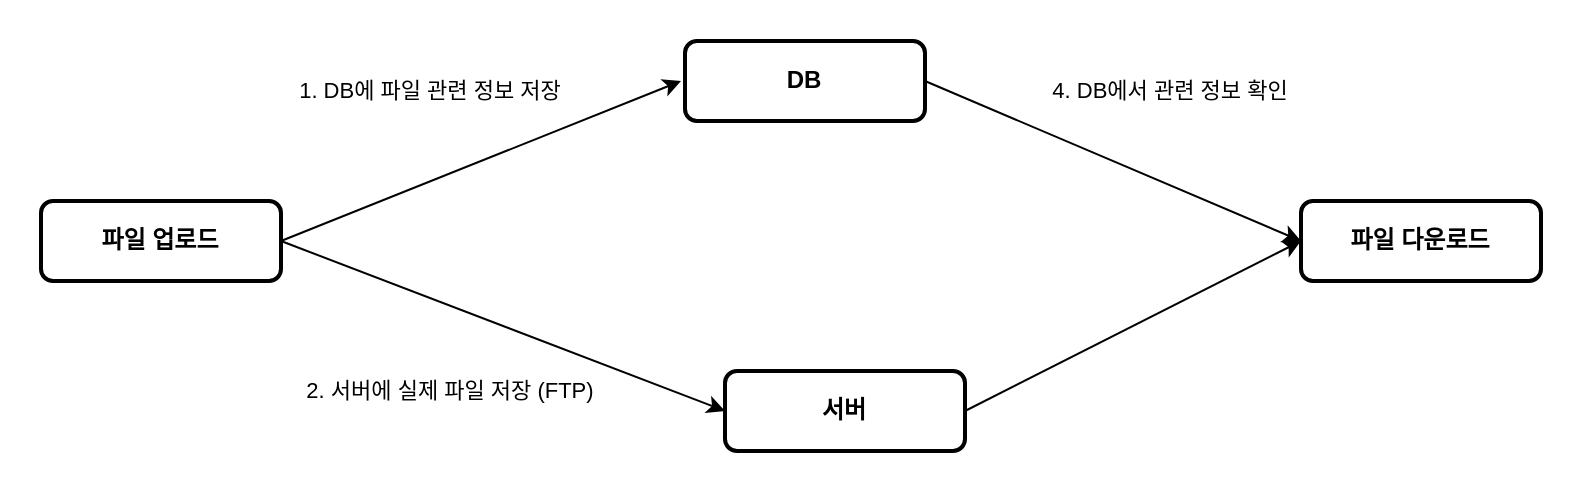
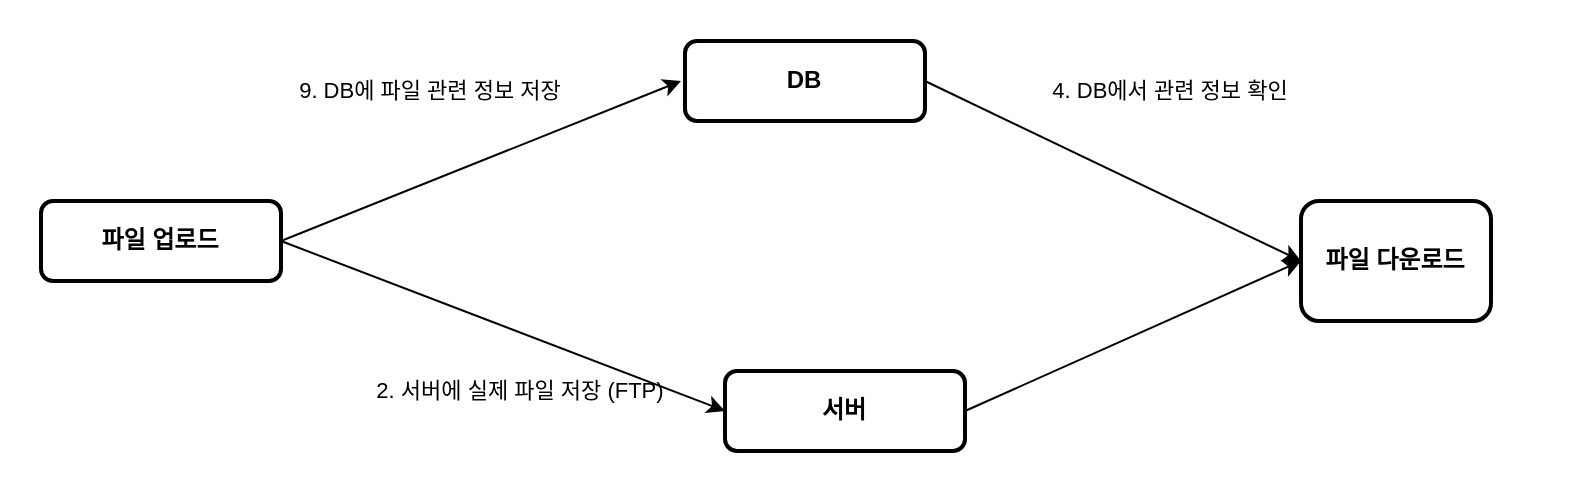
node "1. DB에 파일 관련 정보 저장": label "1. DB에 파일 관련 정보 저장" -> "9. DB에 파일 관련 정보 저장"
node "파일 다운로드": size 240x80 -> 190x120
node "2. 서버에 실제 파일 저장 (FTP)": moved (451, 391) -> (521, 391)
